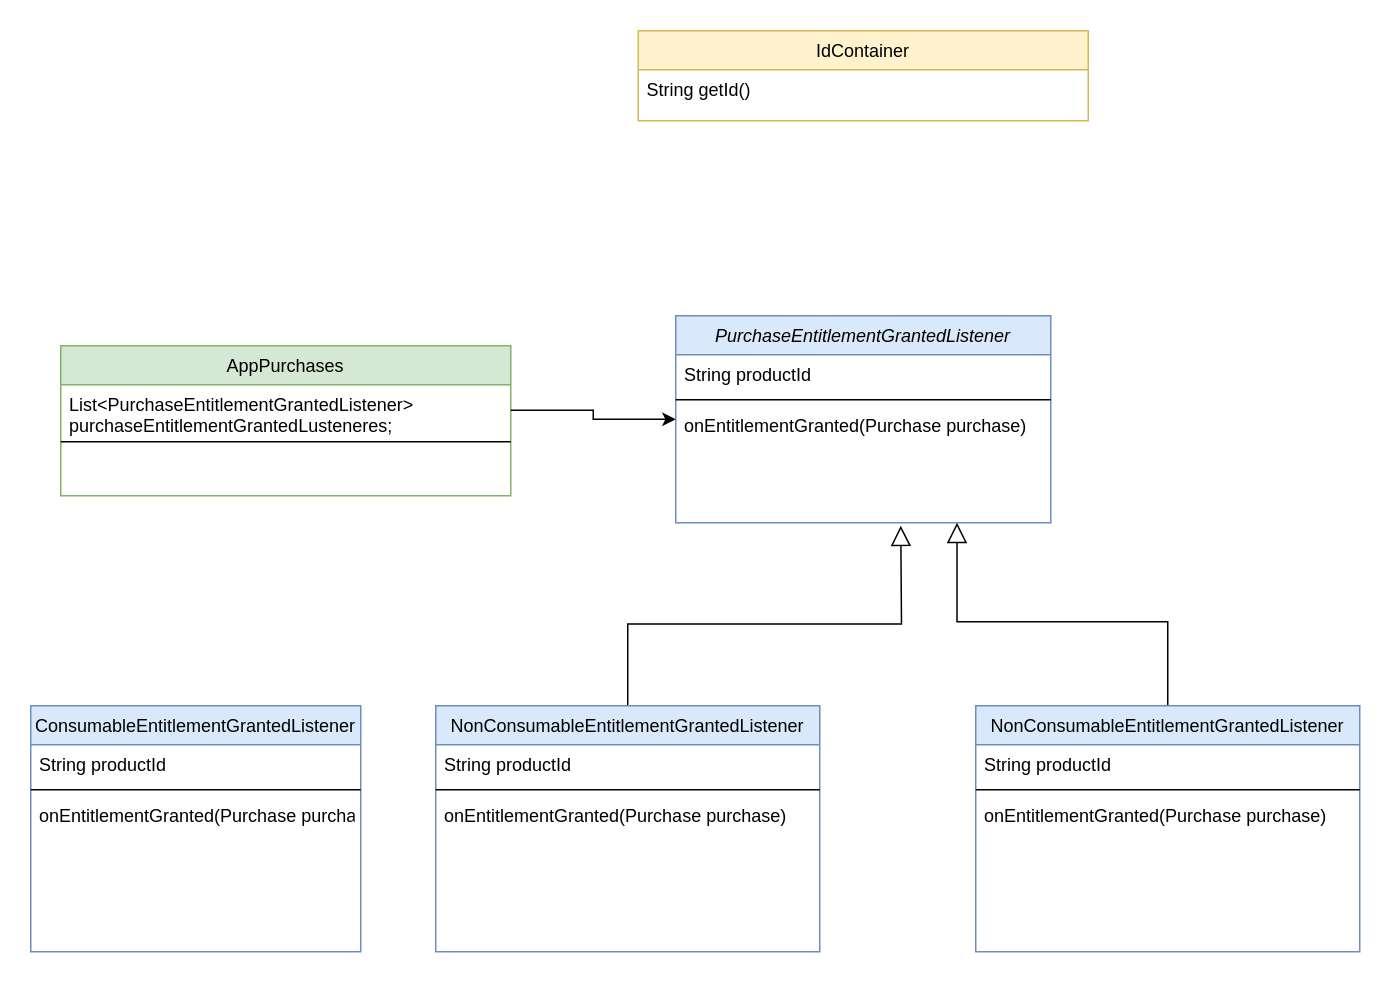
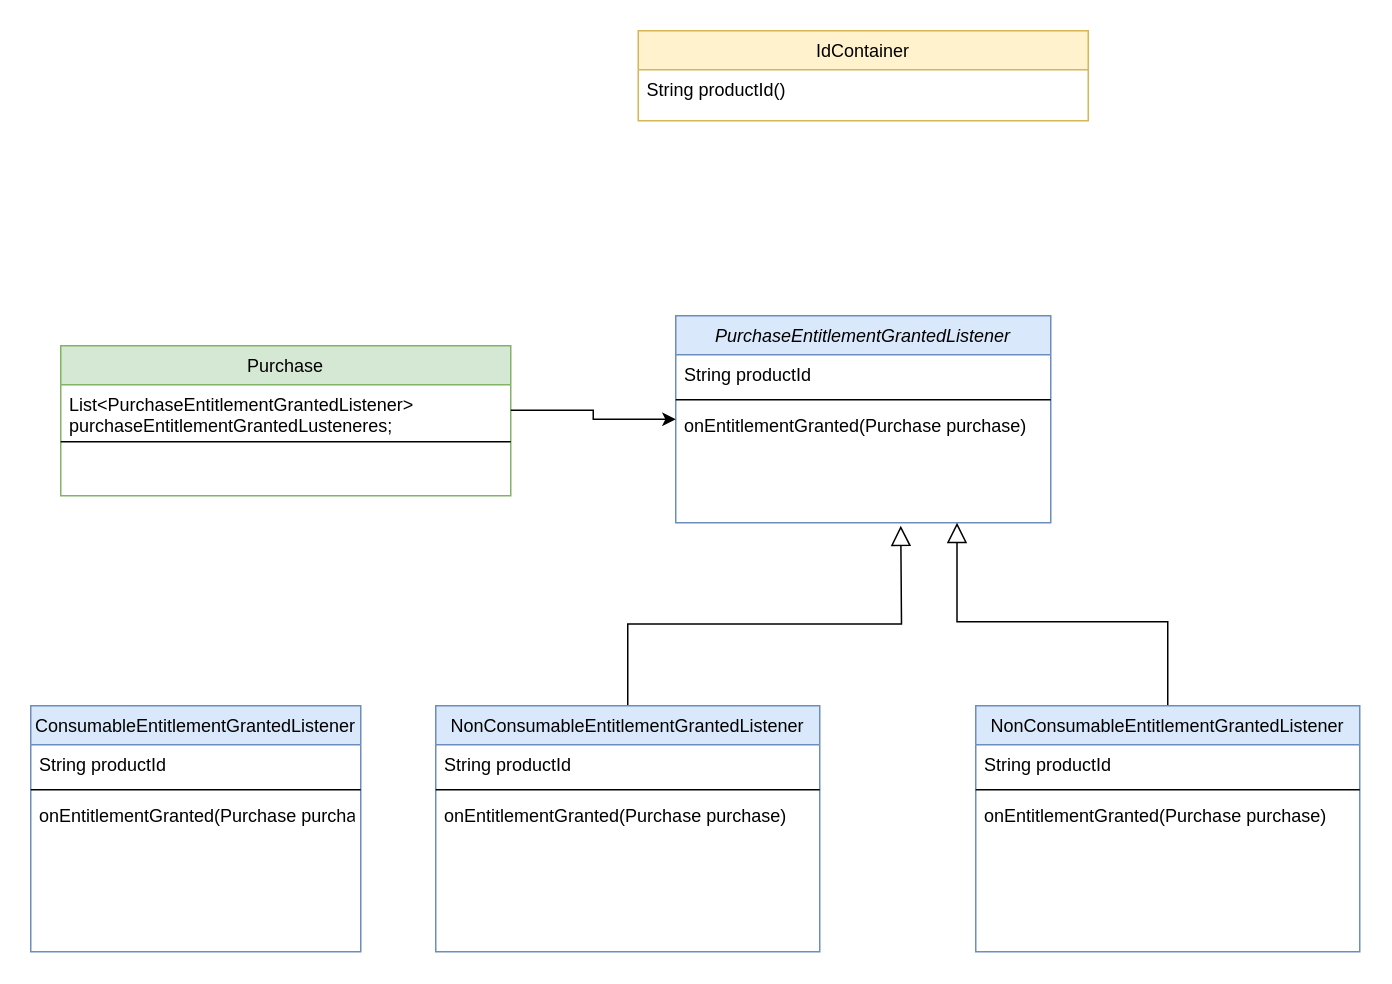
node "String getId()": label "String getId()" -> "String productId()"
node "AppPurchases": label "AppPurchases" -> "Purchase"
